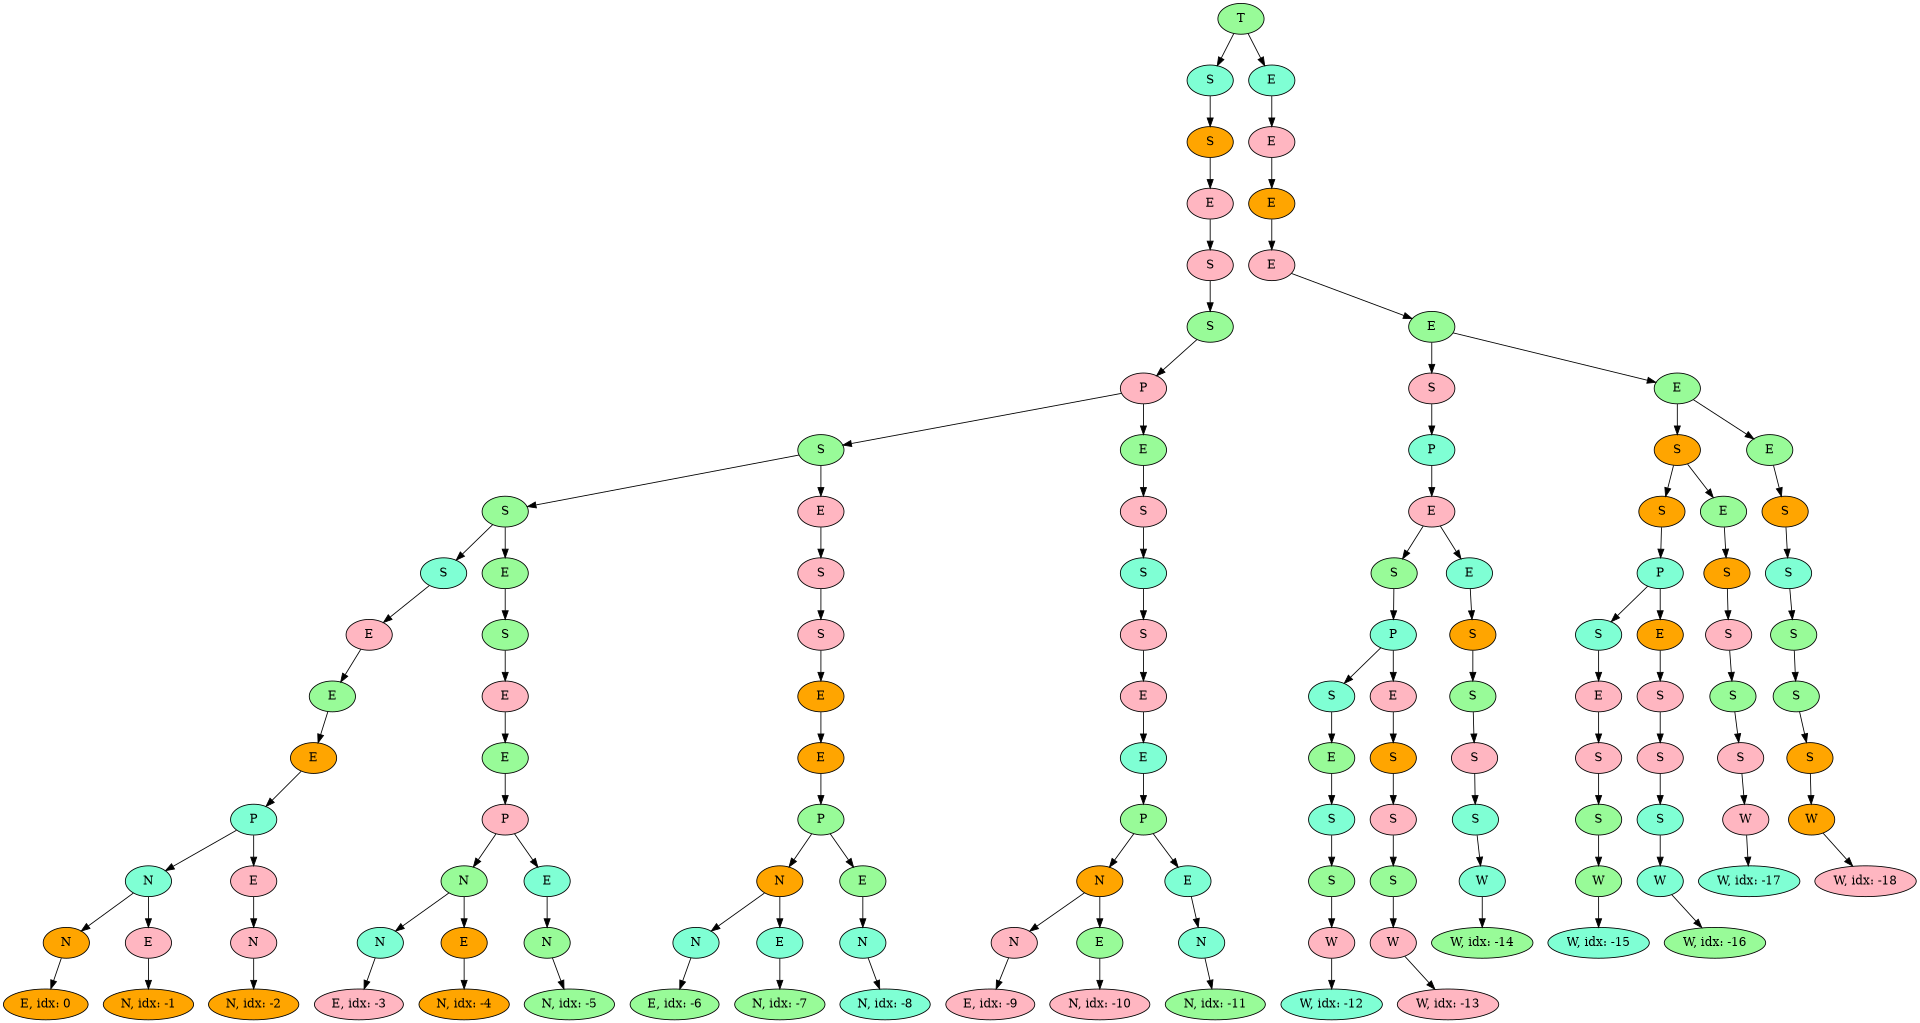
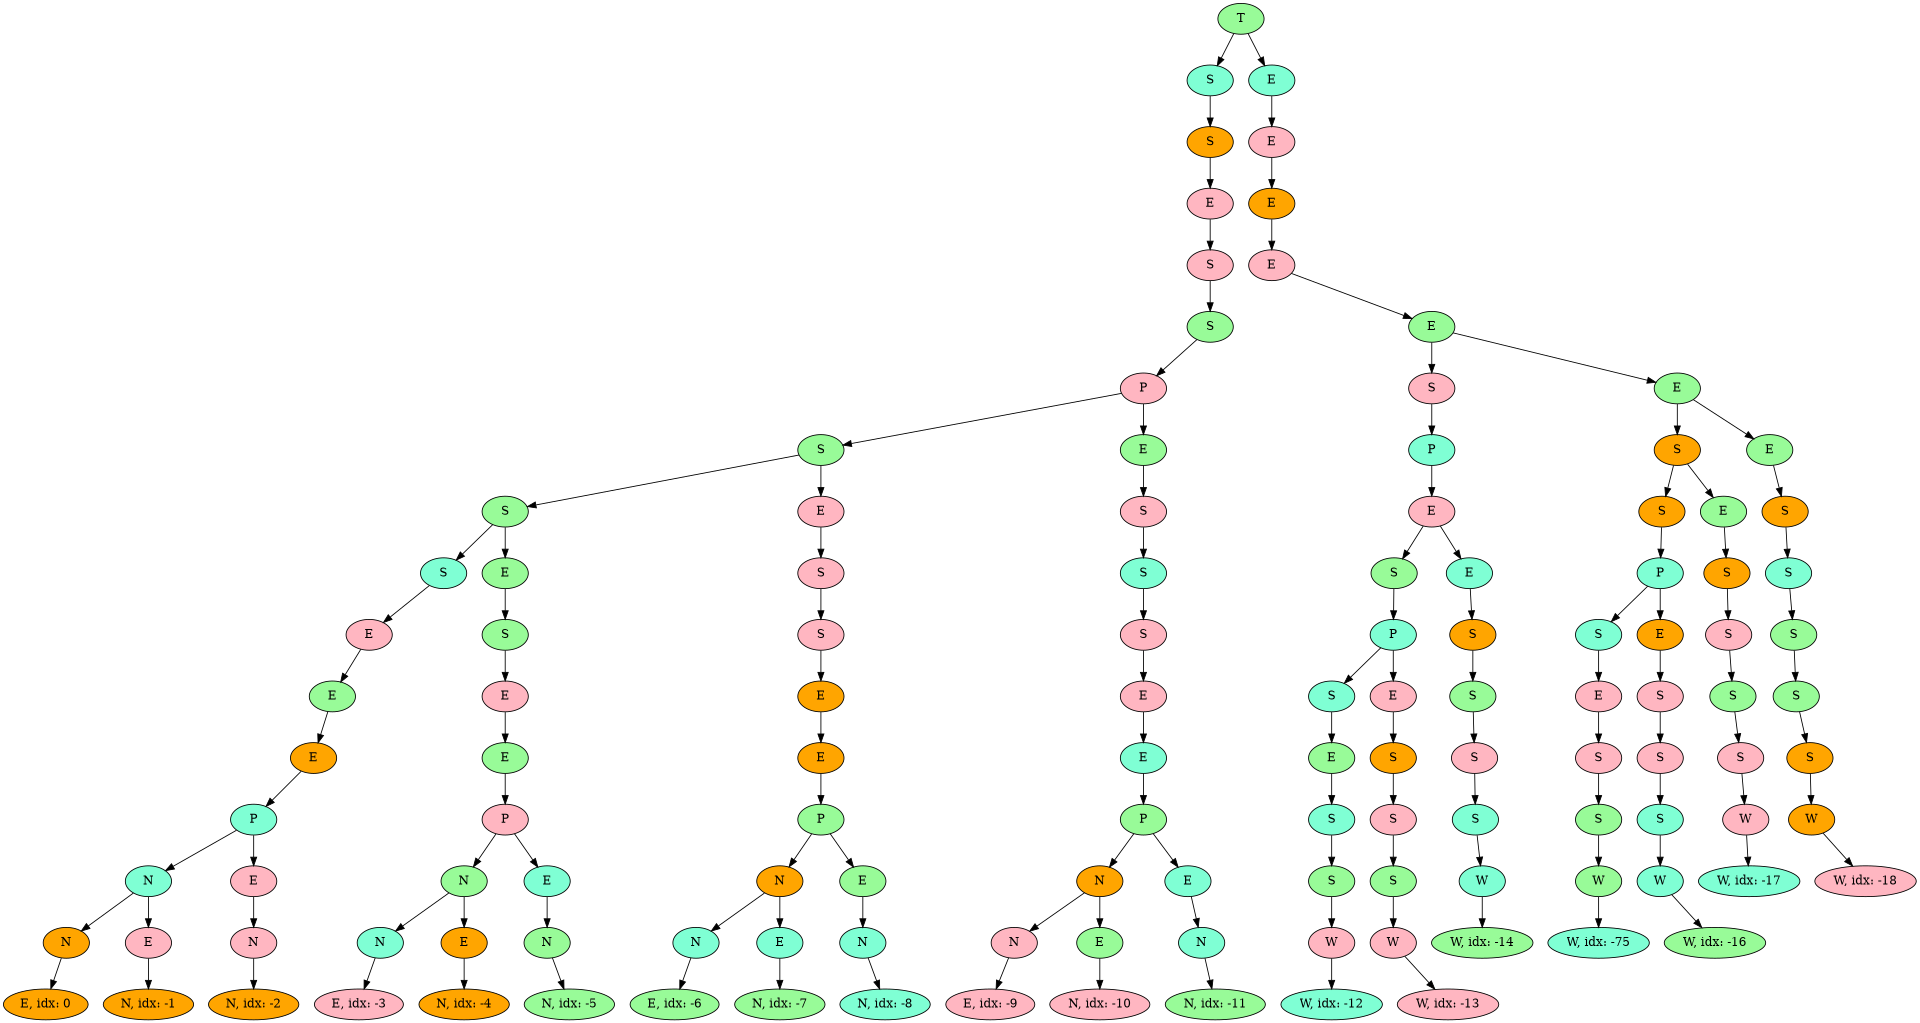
node "W, idx: -15": label "W, idx: -15" -> "W, idx: -75"
